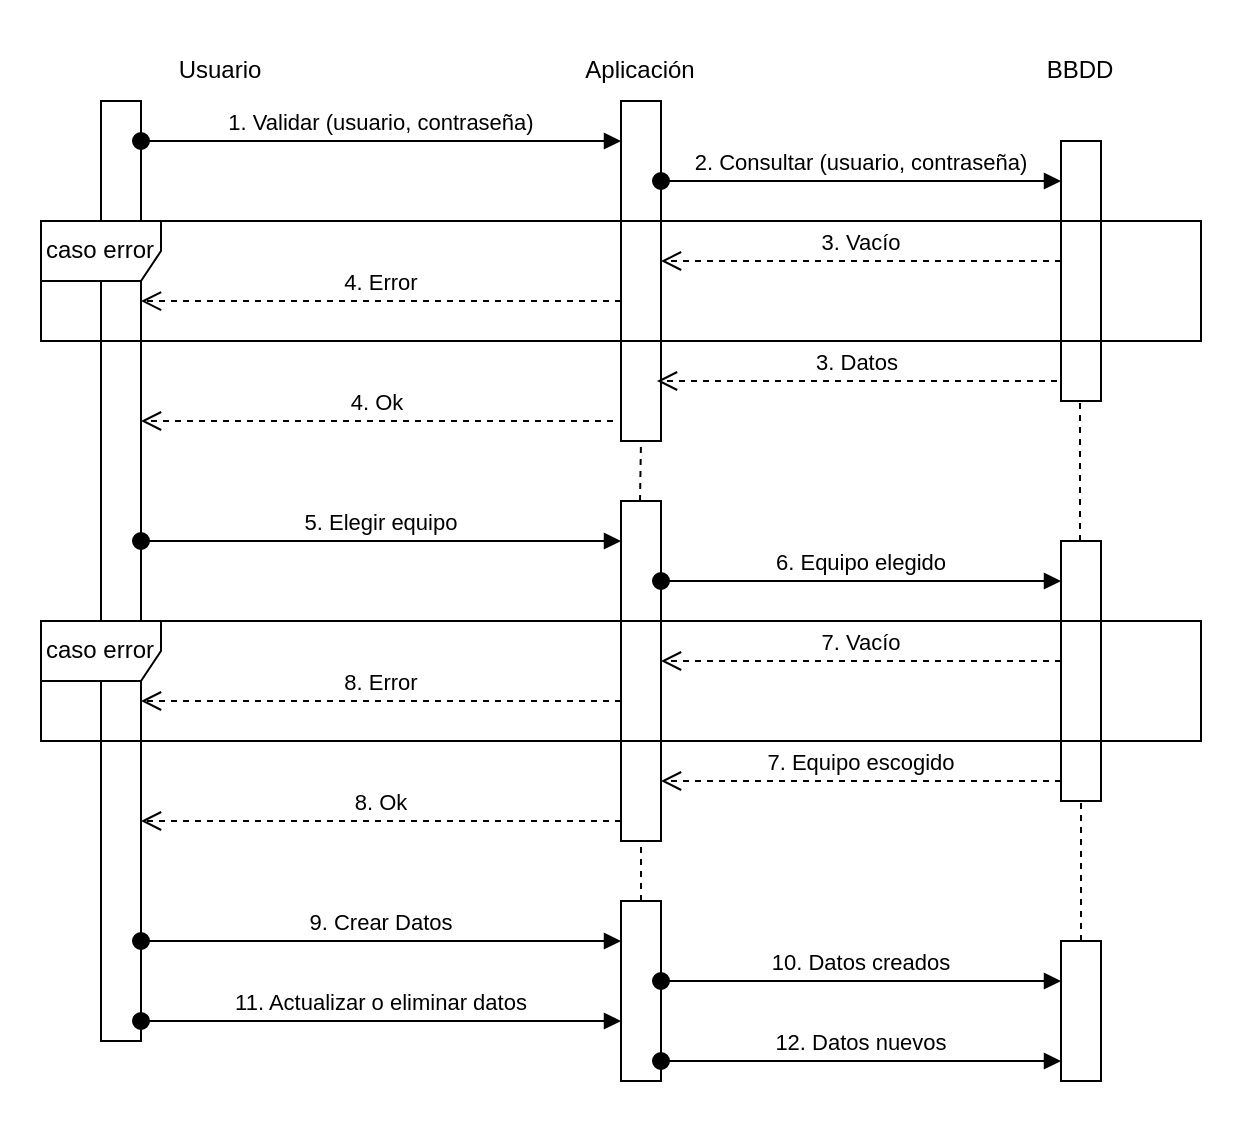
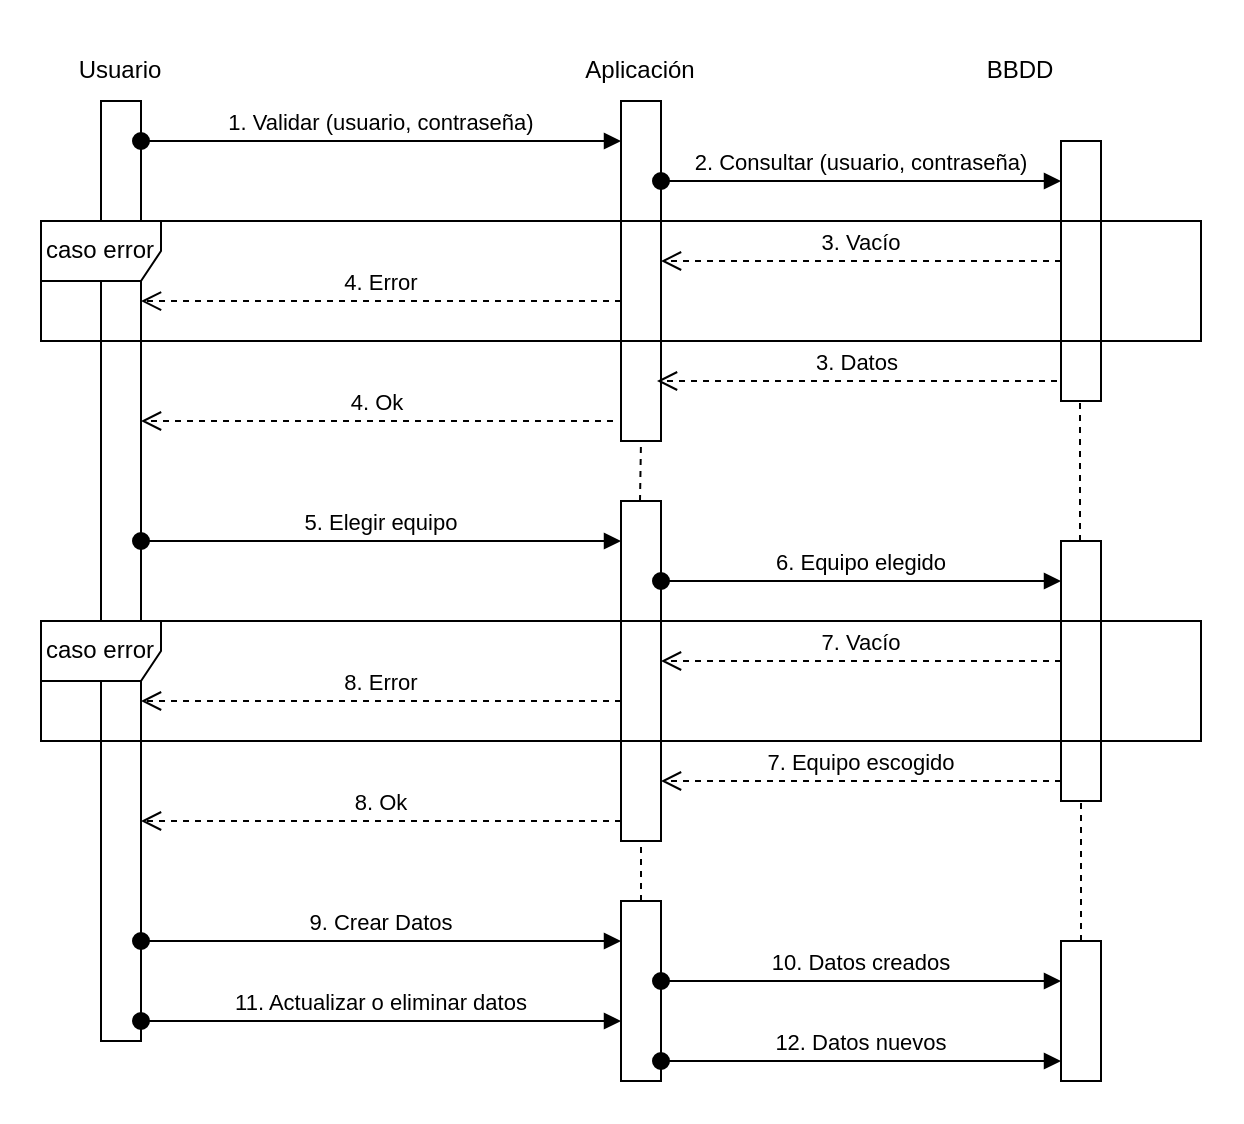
node "Usuario": moved (221, 71) -> (121, 71)
node "BBDD": moved (1081, 71) -> (1021, 71)
